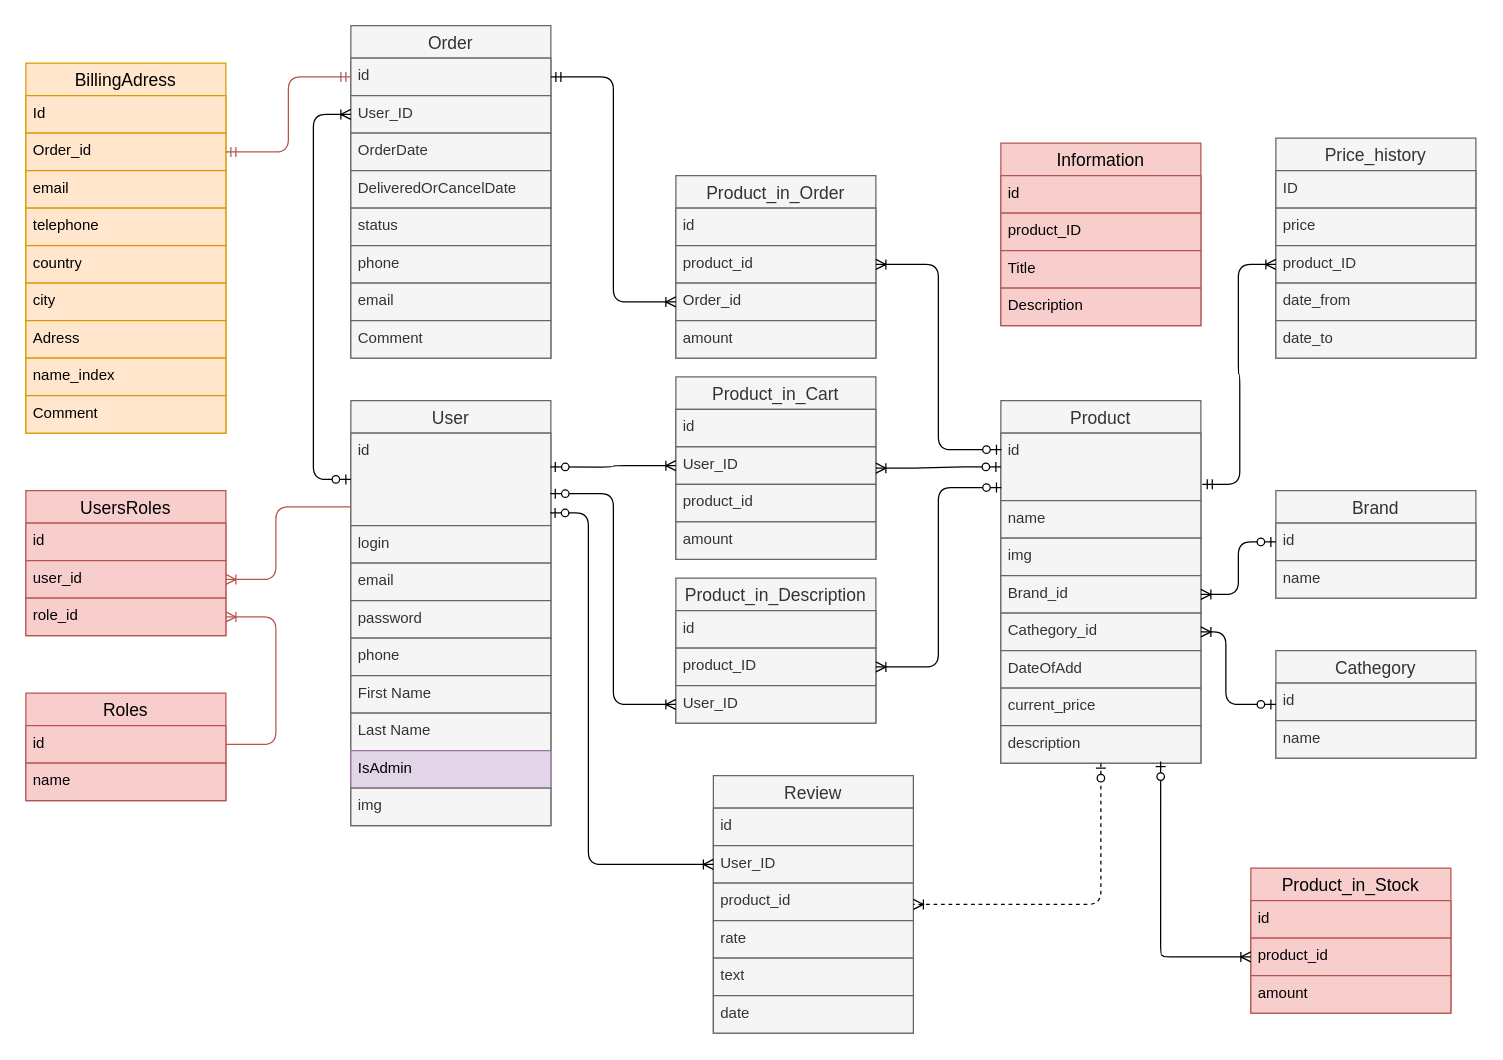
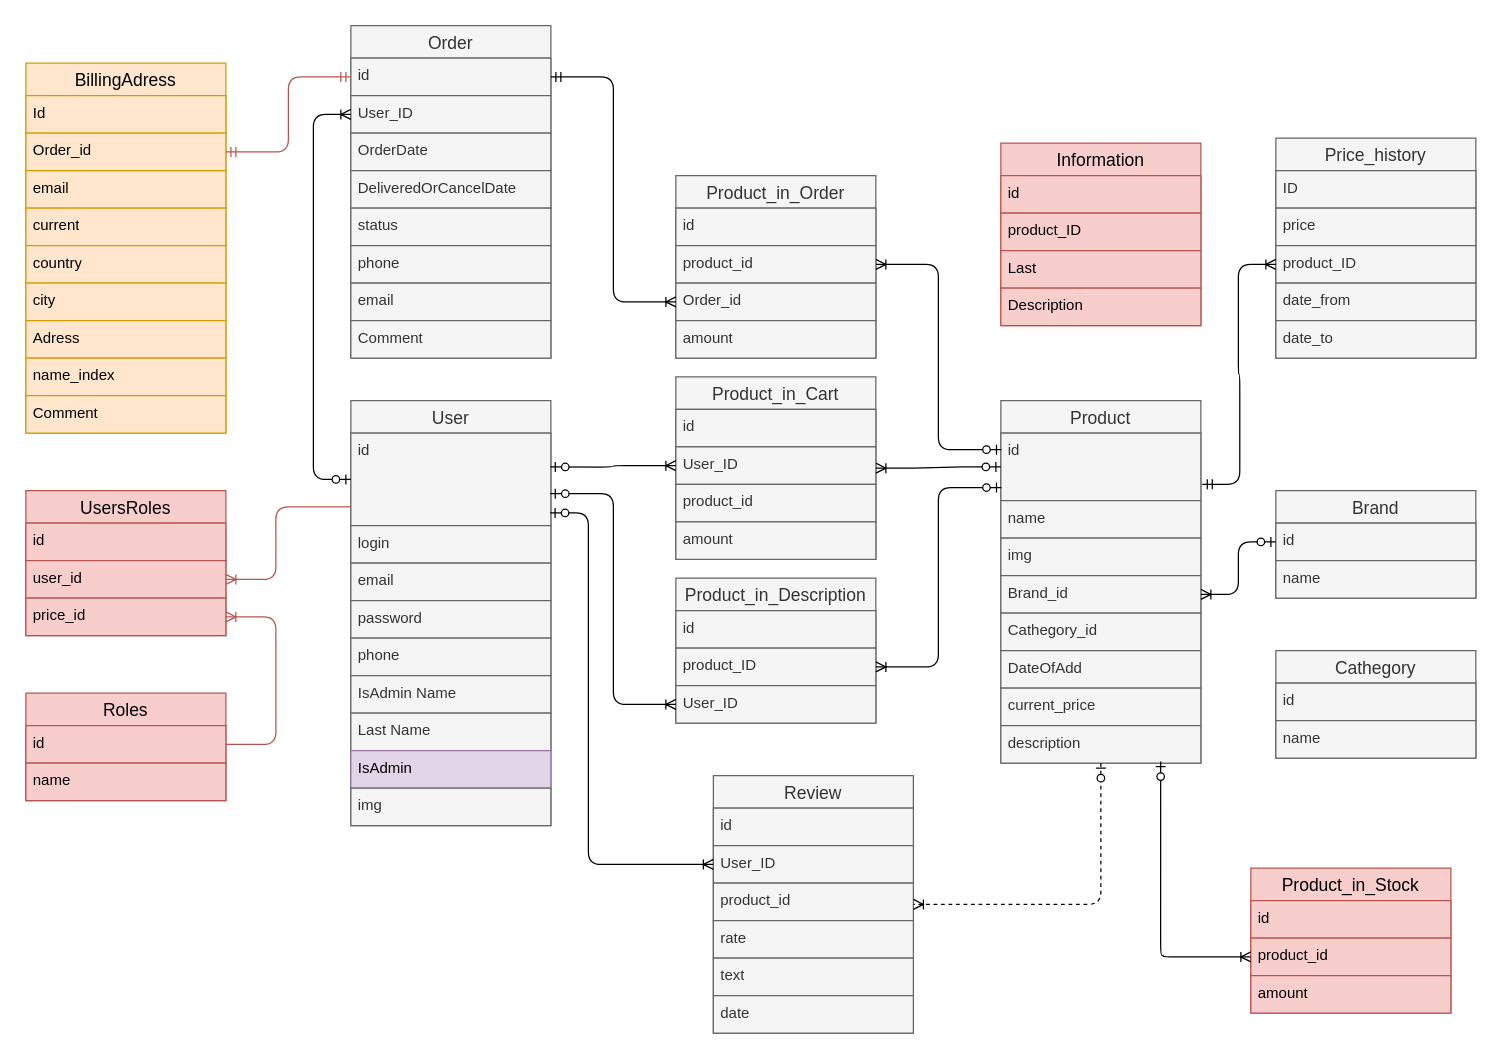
node "telephone": label "telephone" -> "current"
node "Title": label "Title" -> "Last"
node "role_id": label "role_id" -> "price_id"
edge "Cathegory_id" -- "Cathegory": removed
node "First Name": label "First Name" -> "IsAdmin Name"
